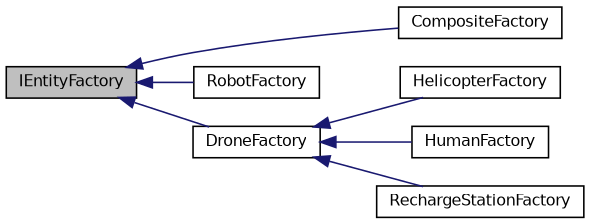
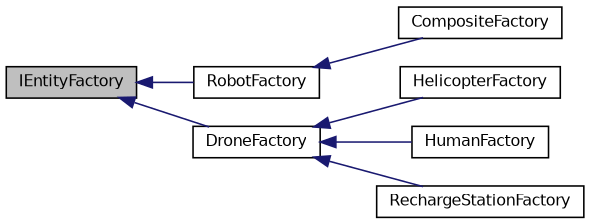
edge "CompositeFactory" -> "IEntityFactory": now "CompositeFactory" -> "RobotFactory"
